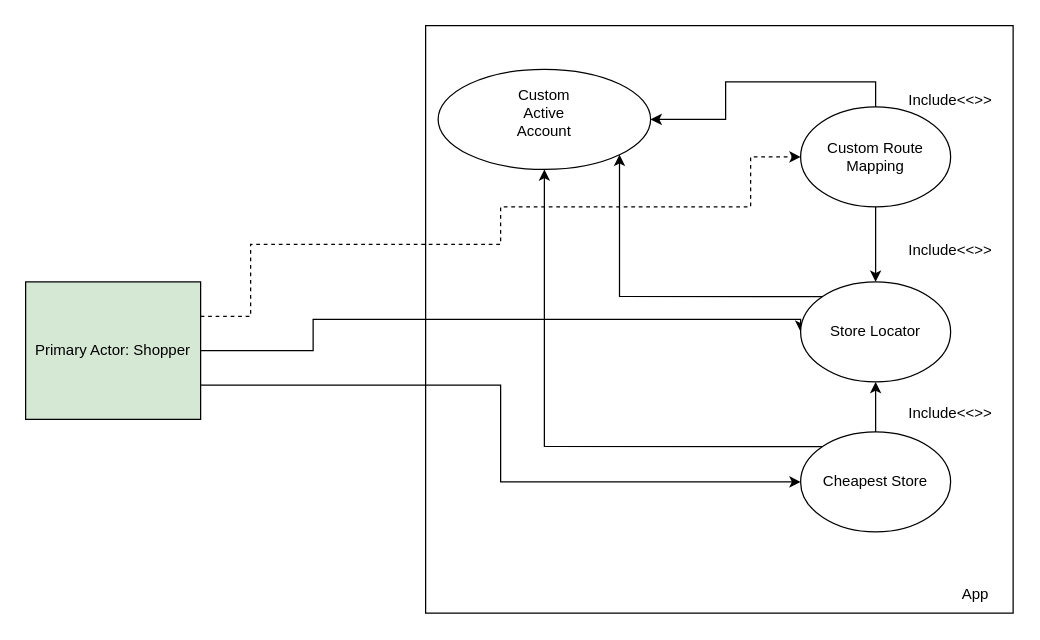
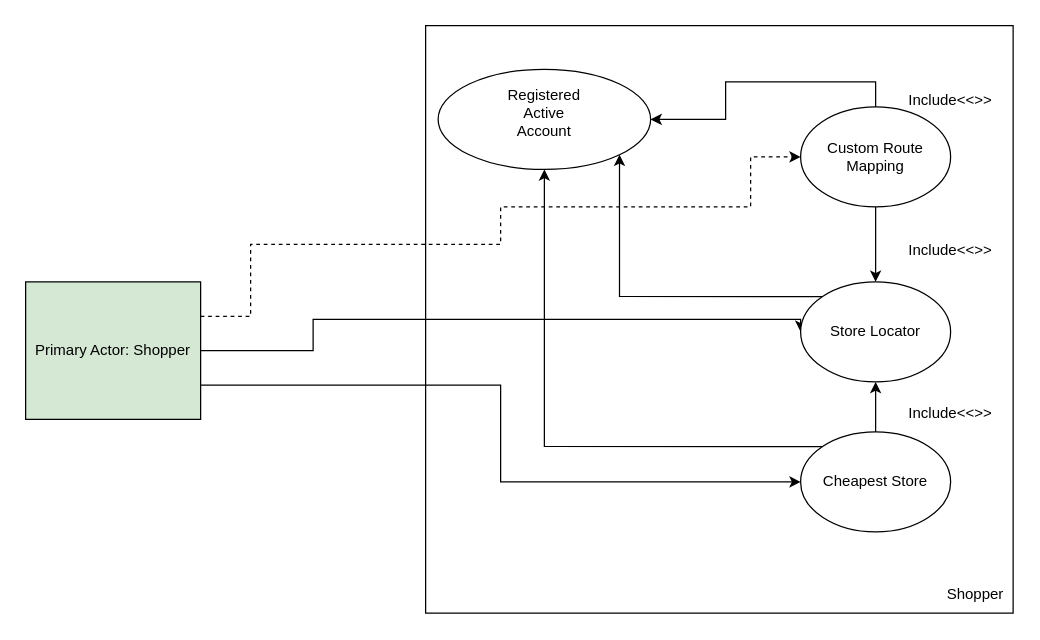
node "Custom Active Account": label "Custom Active Account" -> "Registered Active Account"
node "App": label "App" -> "Shopper"
